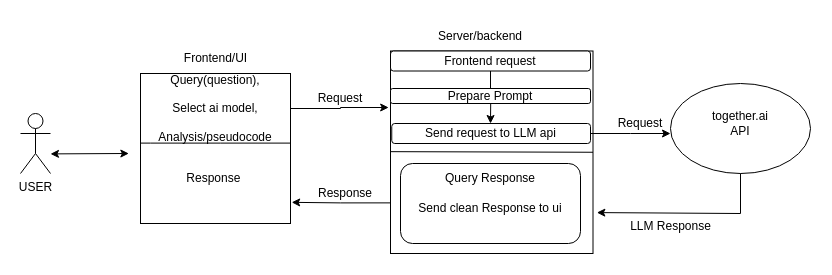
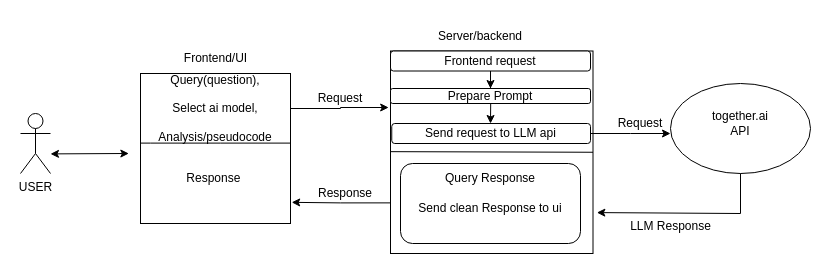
edge "Frontend request" -- "Prepare Prompt": arrowhead none -> classic
